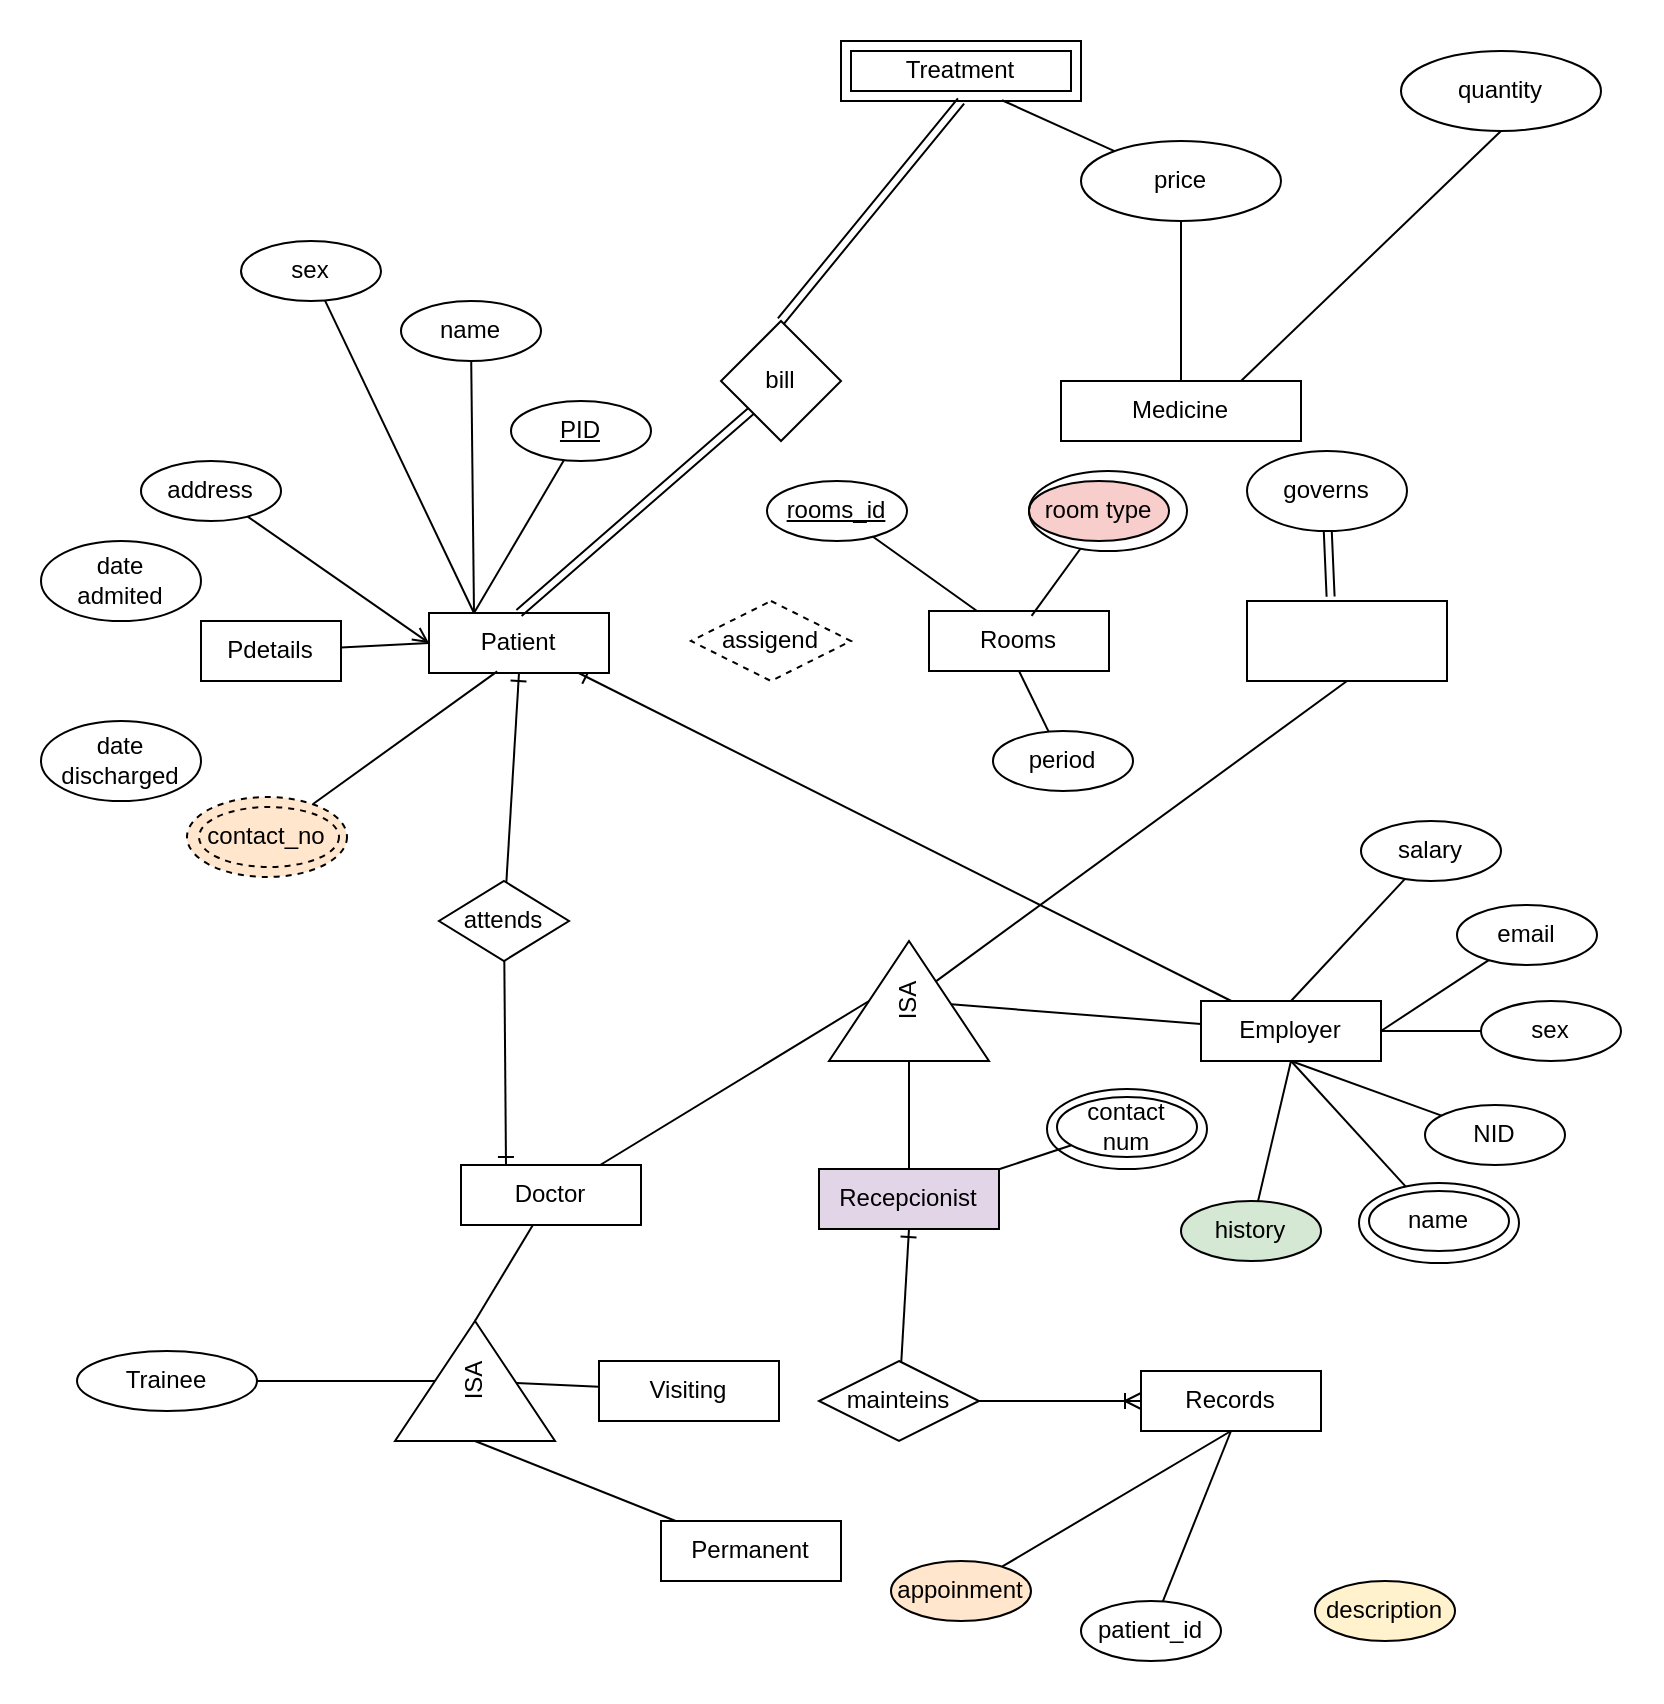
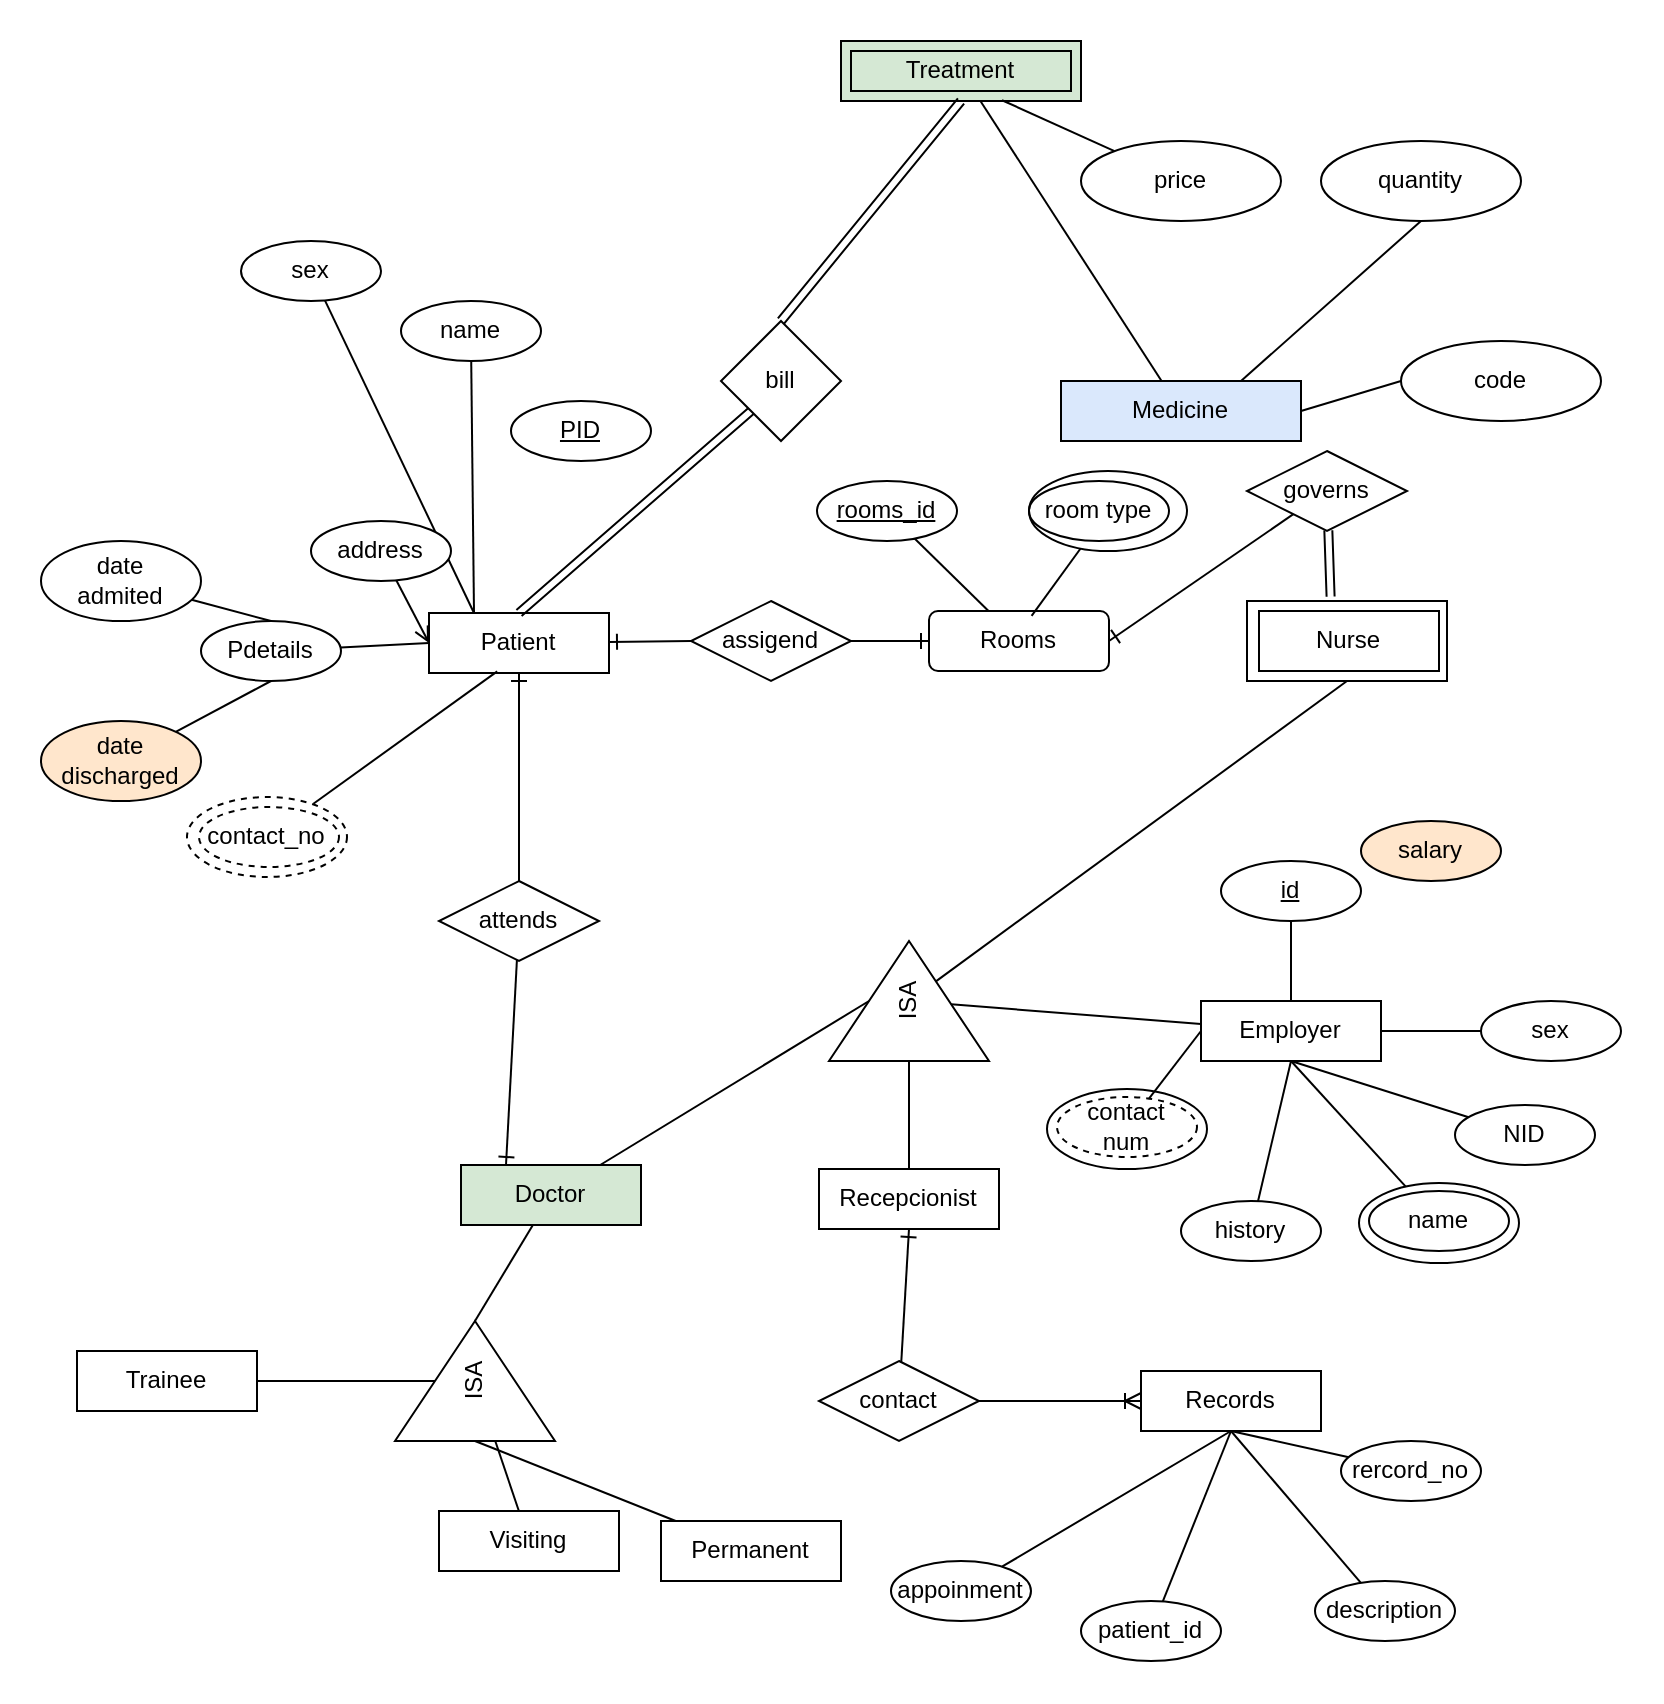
node "Treatment": fillcolor #ffffff -> #d5e8d4
node "quantity": moved (1501, 91) -> (1421, 181)
edge "price" -- "Medicine": now "Treatment" -- "Medicine"
node "code": added
edge "code" -- "Medicine": added
node "Medicine": fillcolor #ffffff -> #dae8fc
node "address": moved (211, 491) -> (381, 551)
node "governs": shape ellipse -> diamond
node "rooms_id": moved (837, 511) -> (887, 511)
node "room type": fillcolor #f8cecc -> #ffffff
edge "PID" -- "Patient": removed
edge "governs" -> "Rooms": added
edge "date admited" -- "Pdetails": added
node "assigend": style dashed -> solid
edge "assigend" -> "Rooms": added
node "Rooms": shape rectangle -> rounded rectangle
node "Nurse": added
node "Pdetails": shape rectangle -> ellipse
edge "Rooms" -- "period": removed
edge "Pdetails" -- "date discharged": added
node "date discharged": fillcolor #ffffff -> #ffe6cc
node "period": removed
node "contact_no": fillcolor #ffe6cc -> #ffffff
edge "Employer" -> "Patient": now "assigend" -> "Patient"
node "salary": fillcolor #ffffff -> #ffe6cc
node "id": added
node "attends": size 130x80 -> 160x80
node "email": removed
edge "salary" -- "Employer": removed
edge "id" -- "Employer": added
edge "email" -- "Employer": removed
node "contact num": style solid -> dashed
node "NID": moved (1495, 1135) -> (1525, 1135)
edge "contact num" -- "Recepcionist": now "contact num" -- "Employer"
node "Doctor": fillcolor #ffffff -> #d5e8d4
node "Recepcionist": fillcolor #e1d5e7 -> #ffffff
node "history": fillcolor #d5e8d4 -> #ffffff
node "Trainee": shape ellipse -> rectangle
node "Visiting": moved (689, 1391) -> (529, 1541)
node "mainteins": label "mainteins" -> "contact"
edge "Records" -- "rercord_no": added
node "rercord_no": added
edge "Records" -- "description": added
node "appoinment": fillcolor #ffe6cc -> #ffffff
node "description": fillcolor #fff2cc -> #ffffff
